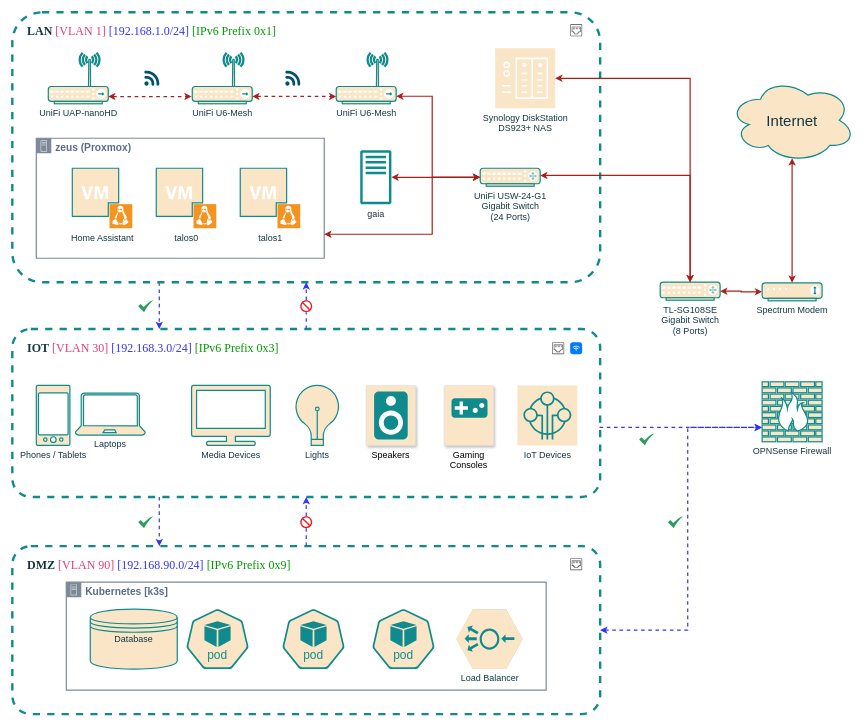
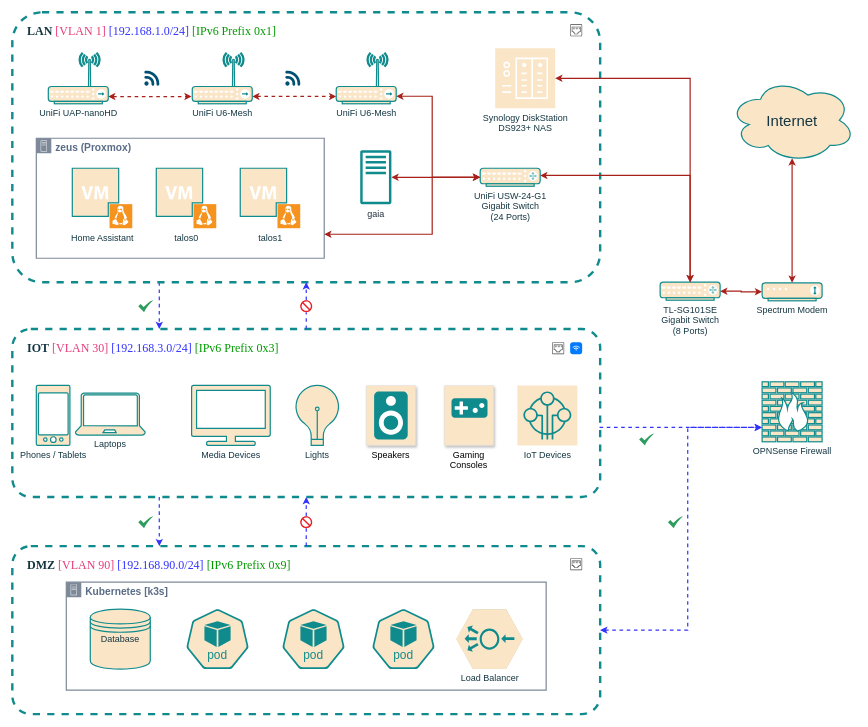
node "TL-SG108SE Gigabit Switch (8 Ports)": label "TL-SG108SE Gigabit Switch (8 Ports)" -> "TL-SG101SE Gigabit Switch (8 Ports)"
node "Database": size 87x60 -> 60x60
